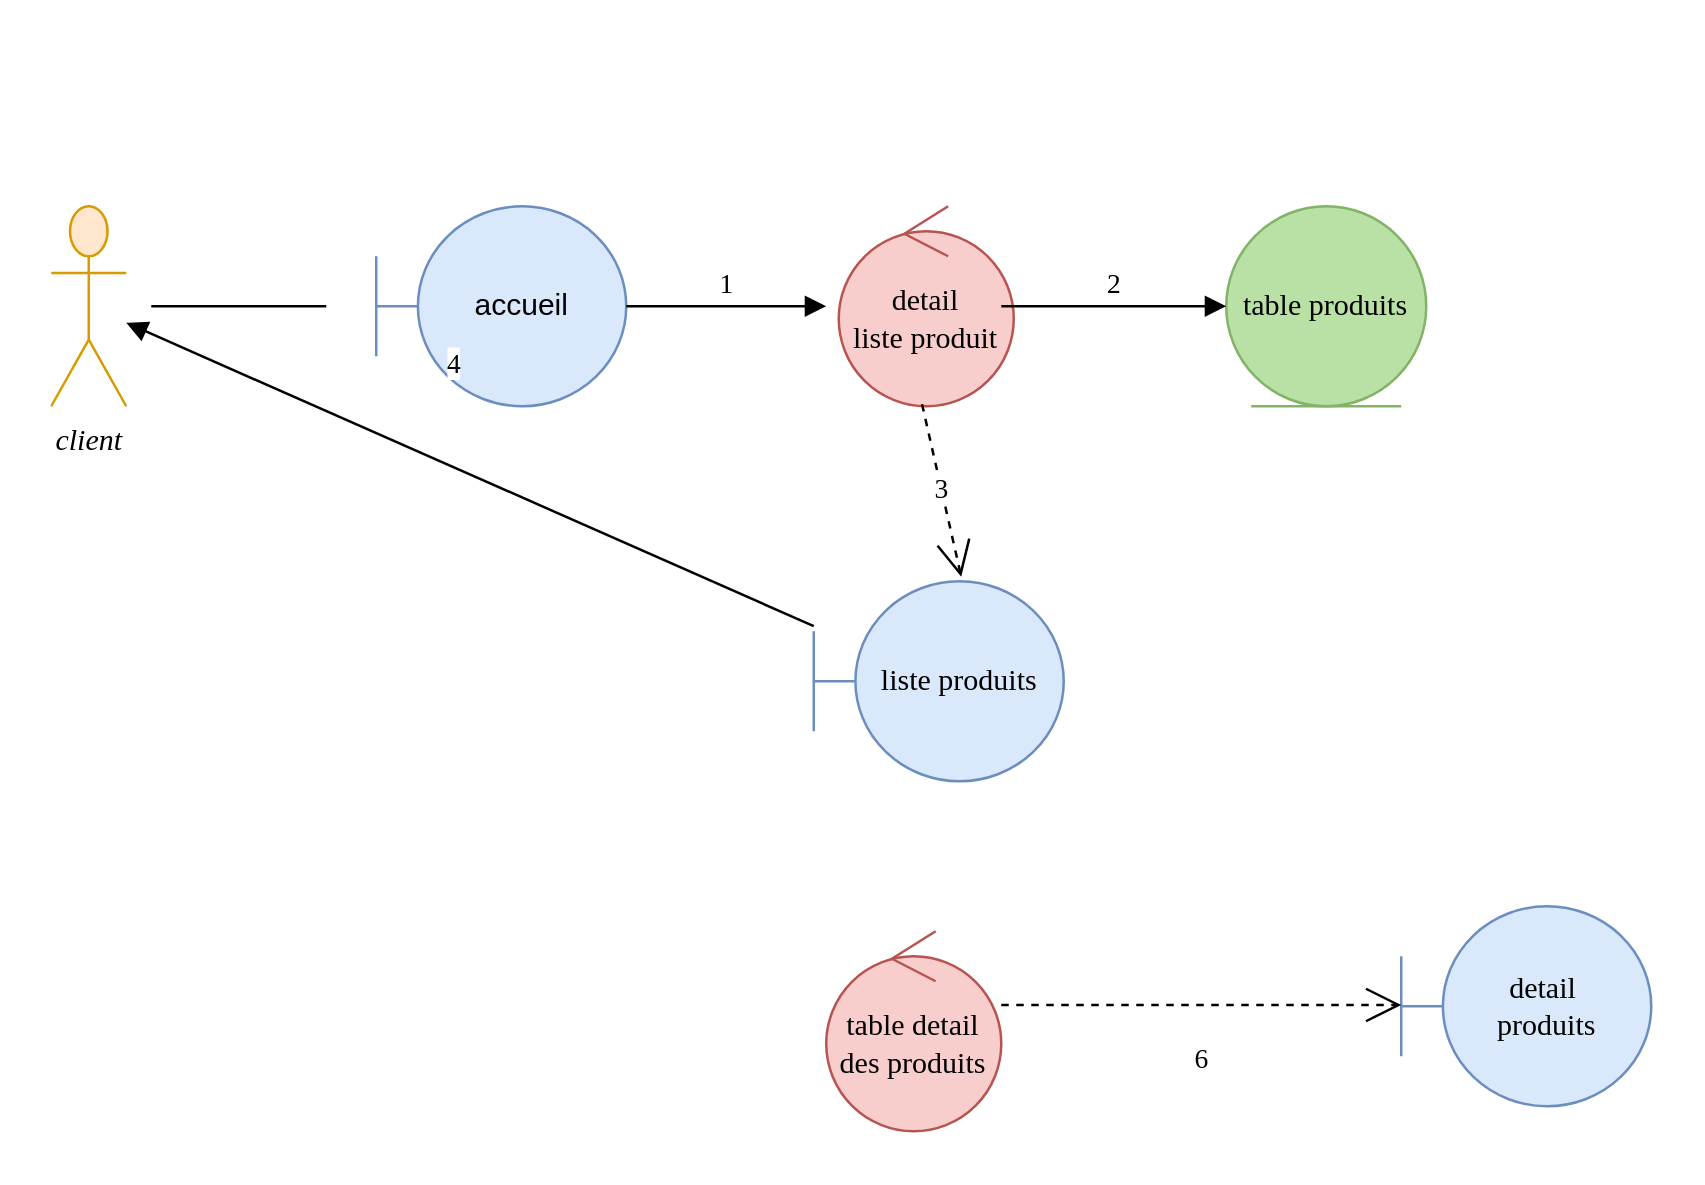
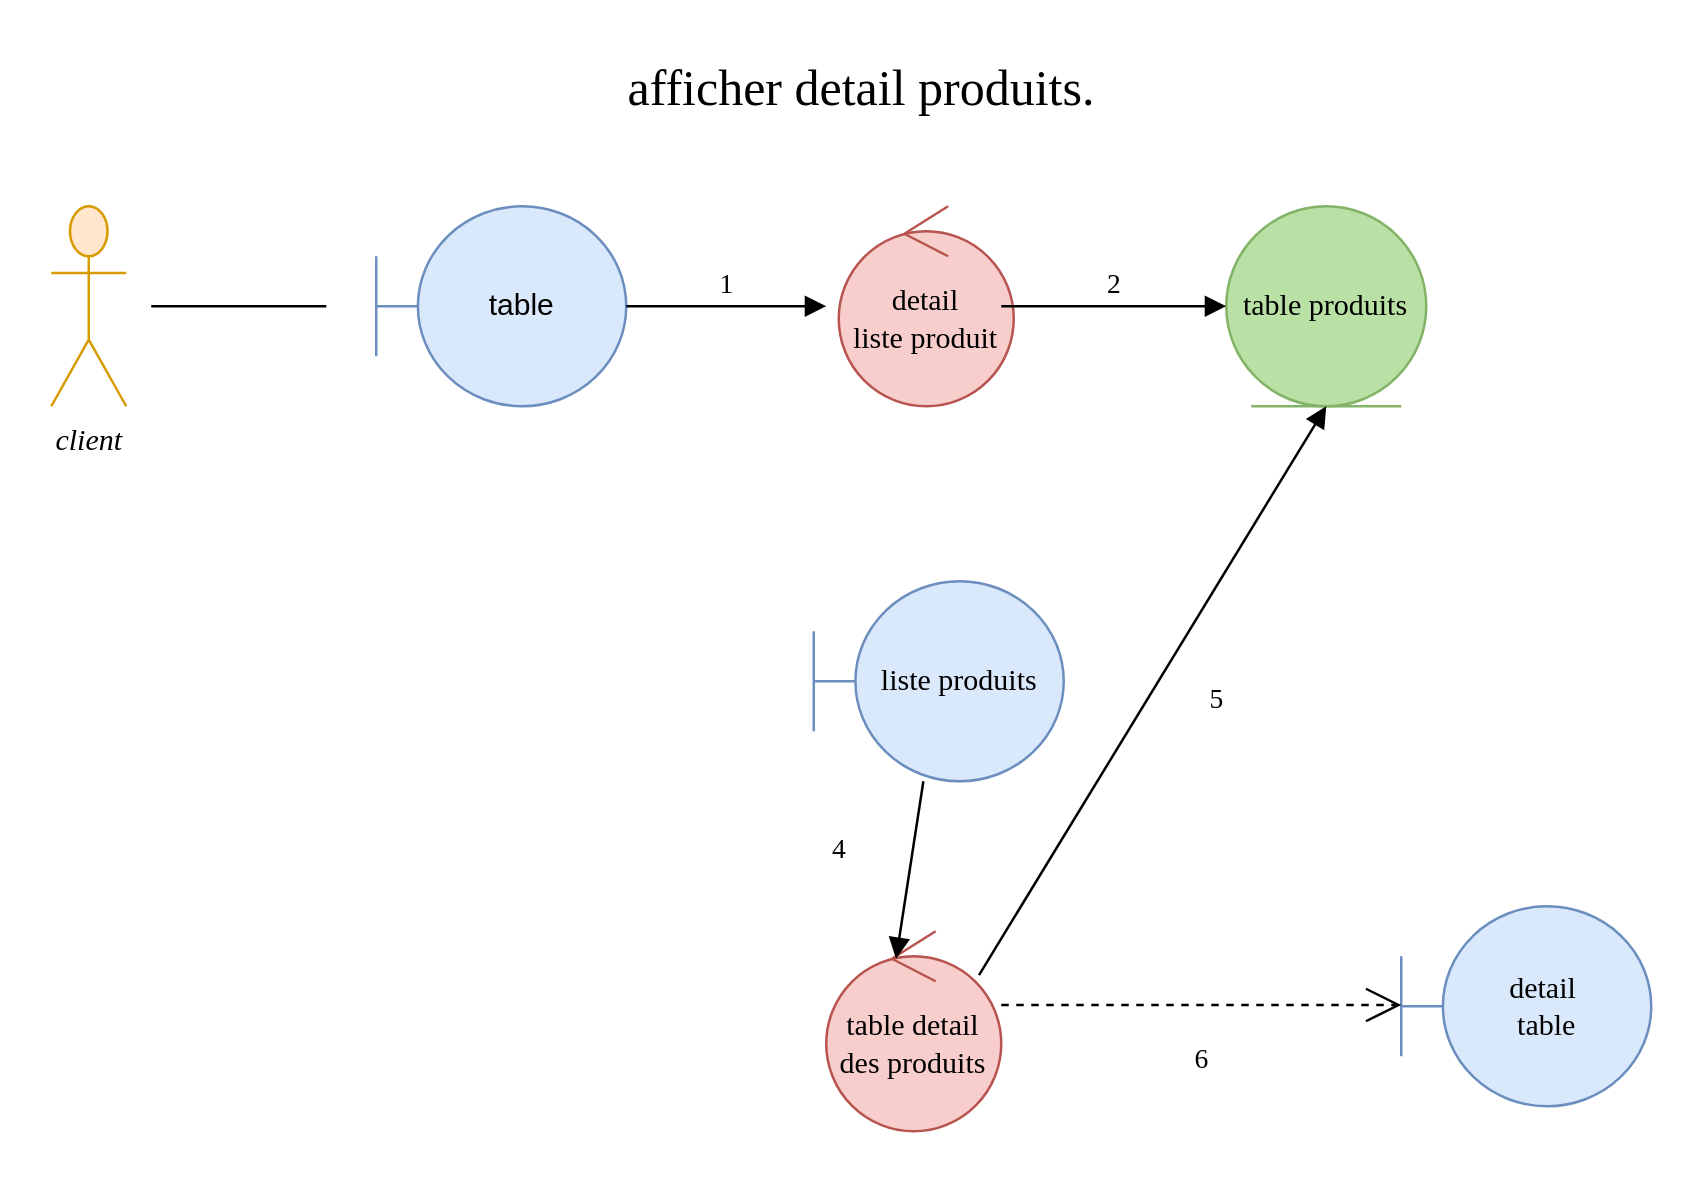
node "afficher detail produits.": added
node "accueil": label "accueil" -> "table"
edge "liste produits" -> "client": now "liste produits" -> "table detail des produits"
edge "detail liste produit" -> "liste produits": removed, label "3"
edge "table detail des produits" -> "table produits": added, label "5"
node "detail produits": label "detail produits" -> "detail table"
